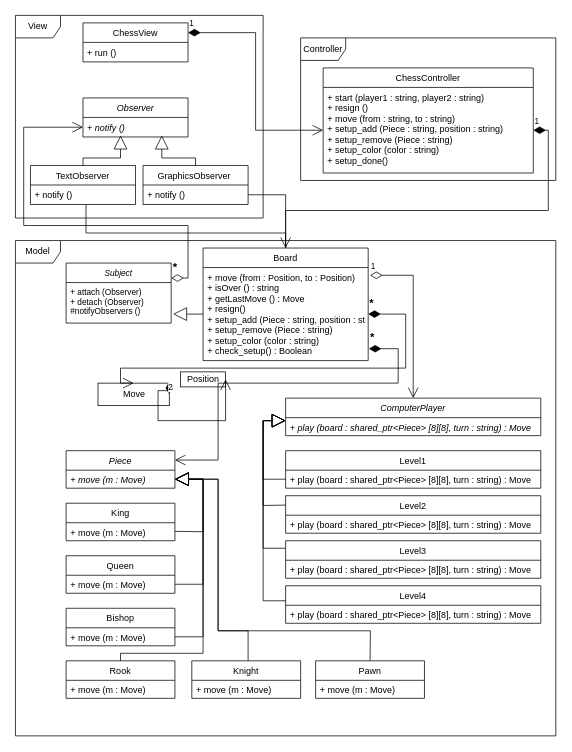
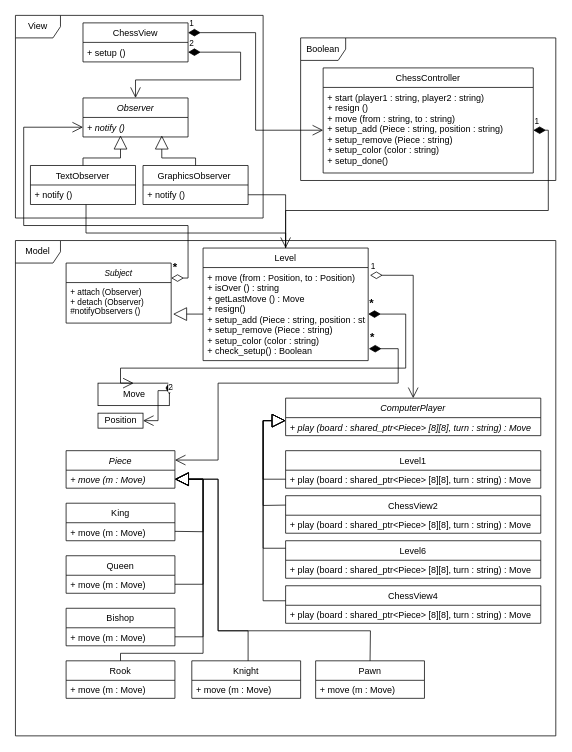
node "Controller": label "Controller" -> "Boolean"
node "+ run ()": label "+ run ()" -> "+ setup ()"
edge "ChessView" -- "Observer": added, label "2"
node "Board": label "Board" -> "Level"
node "Position": moved (203, 379) -> (120, 420)
node "Level2": label "Level2" -> "ChessView2"
node "Level3": label "Level3" -> "Level6"
node "Level4": label "Level4" -> "ChessView4"
